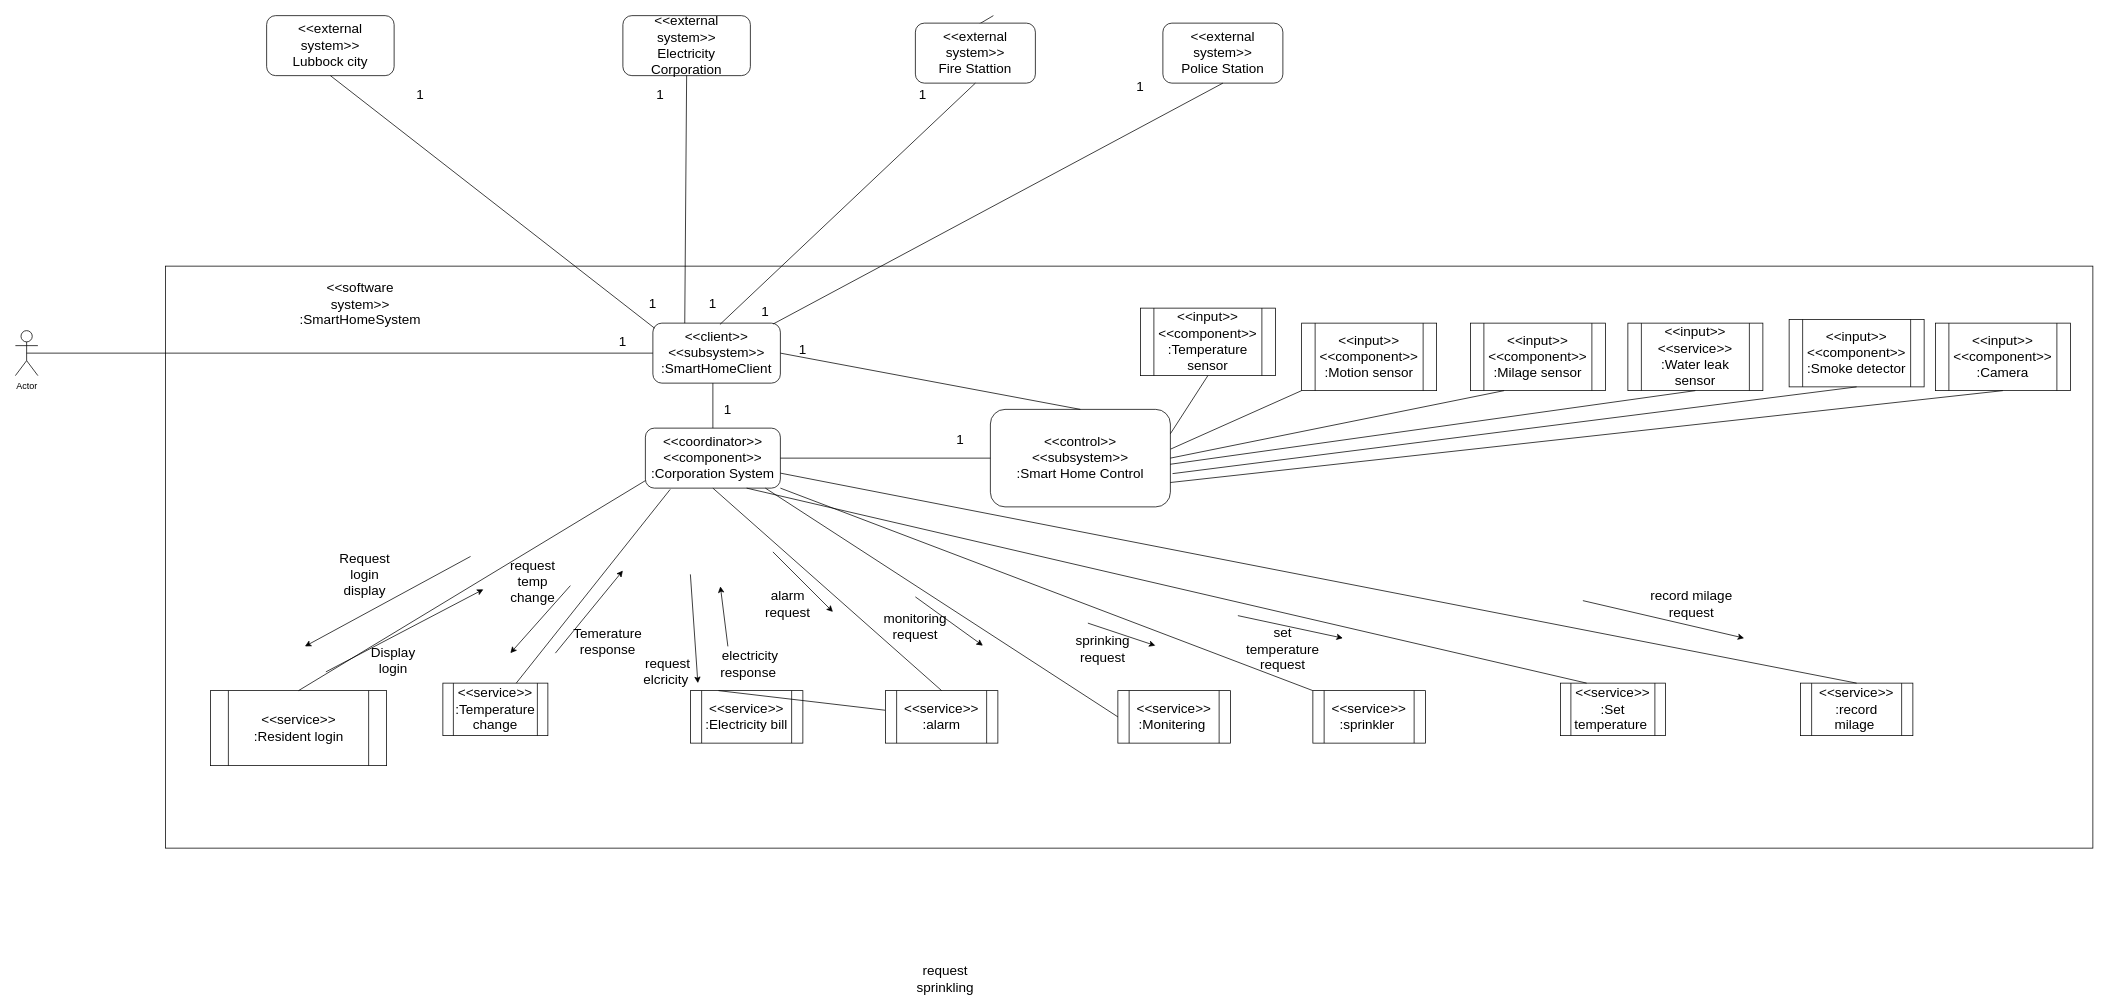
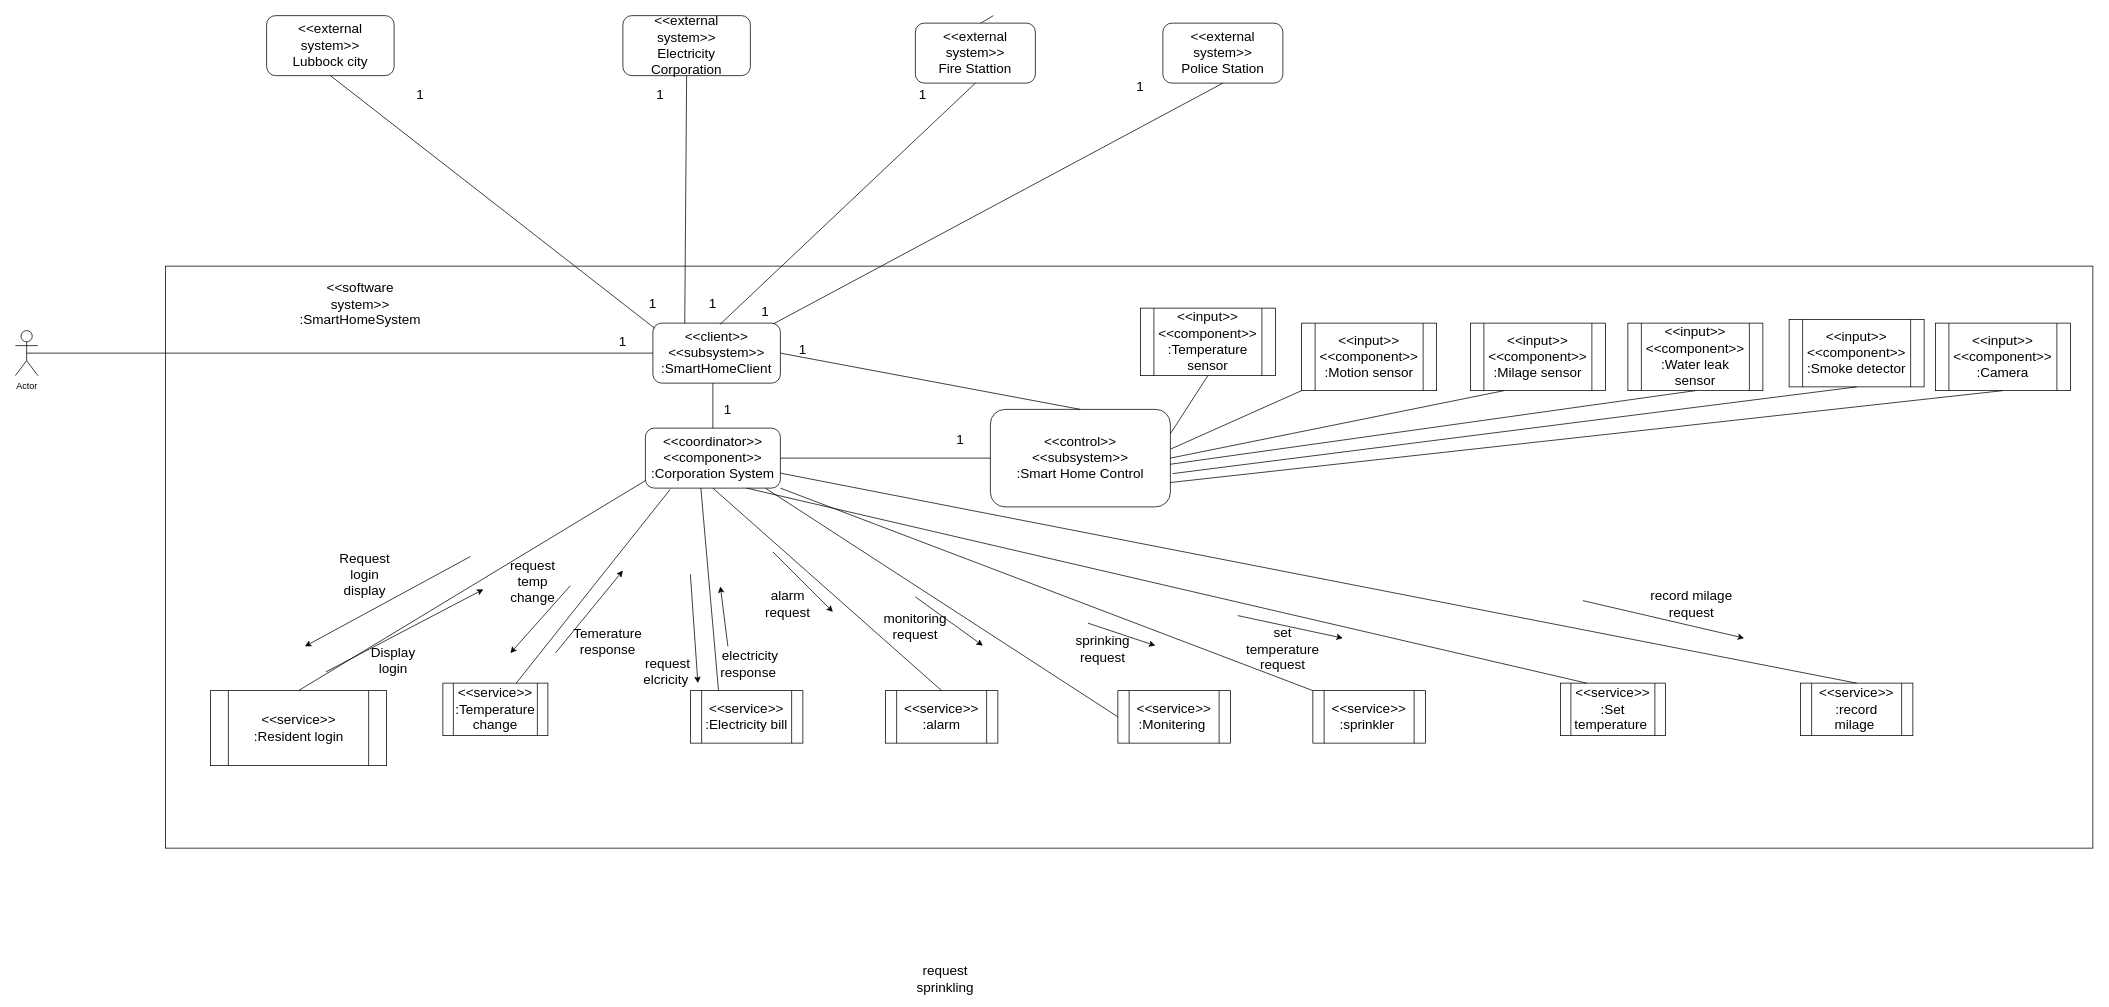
node "<<input>> <<service>> :Water leak sensor": label "<<input>> <<service>> :Water leak sensor" -> "<<input>> <<component>> :Water leak sensor"
edge "<<service>> :Electricity bill" -- "<<service>> :alarm": now "<<service>> :Electricity bill" -- "<<coordinator>><<component>>:Corporation System"
